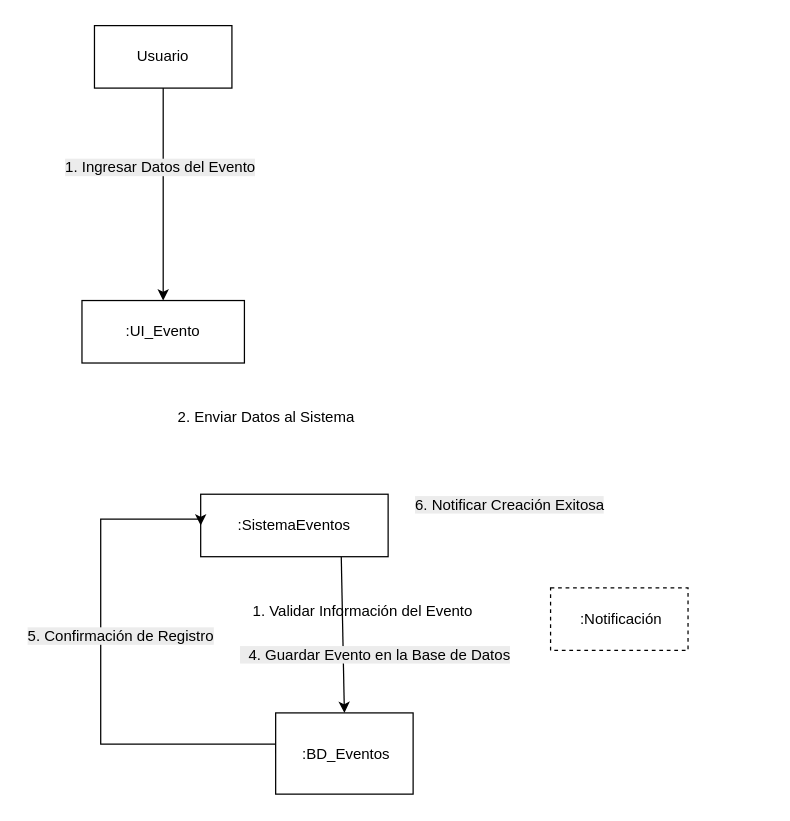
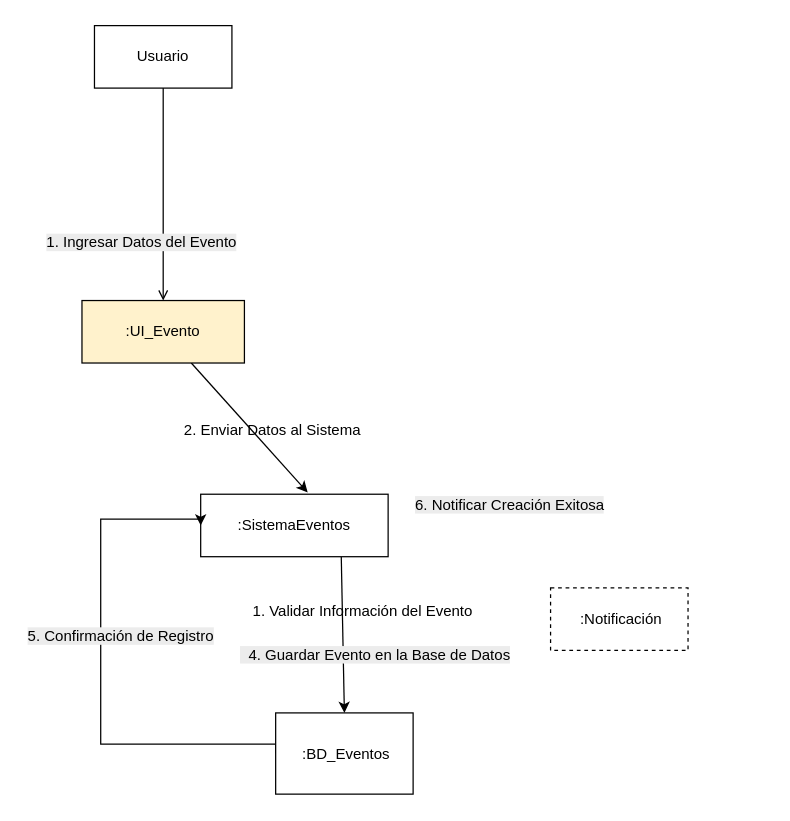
node "1. Ingresar Datos del Evento": moved (182, 176) -> (163, 251)
edge "Usuario" -> ":UI_Evento": arrowhead classic -> open
node ":UI_Evento": fillcolor #ffffff -> #fff2cc
edge ":UI_Evento" -> ":SistemaEventos": added
node "2. Enviar Datos al Sistema": moved (269, 426) -> (276, 438)
